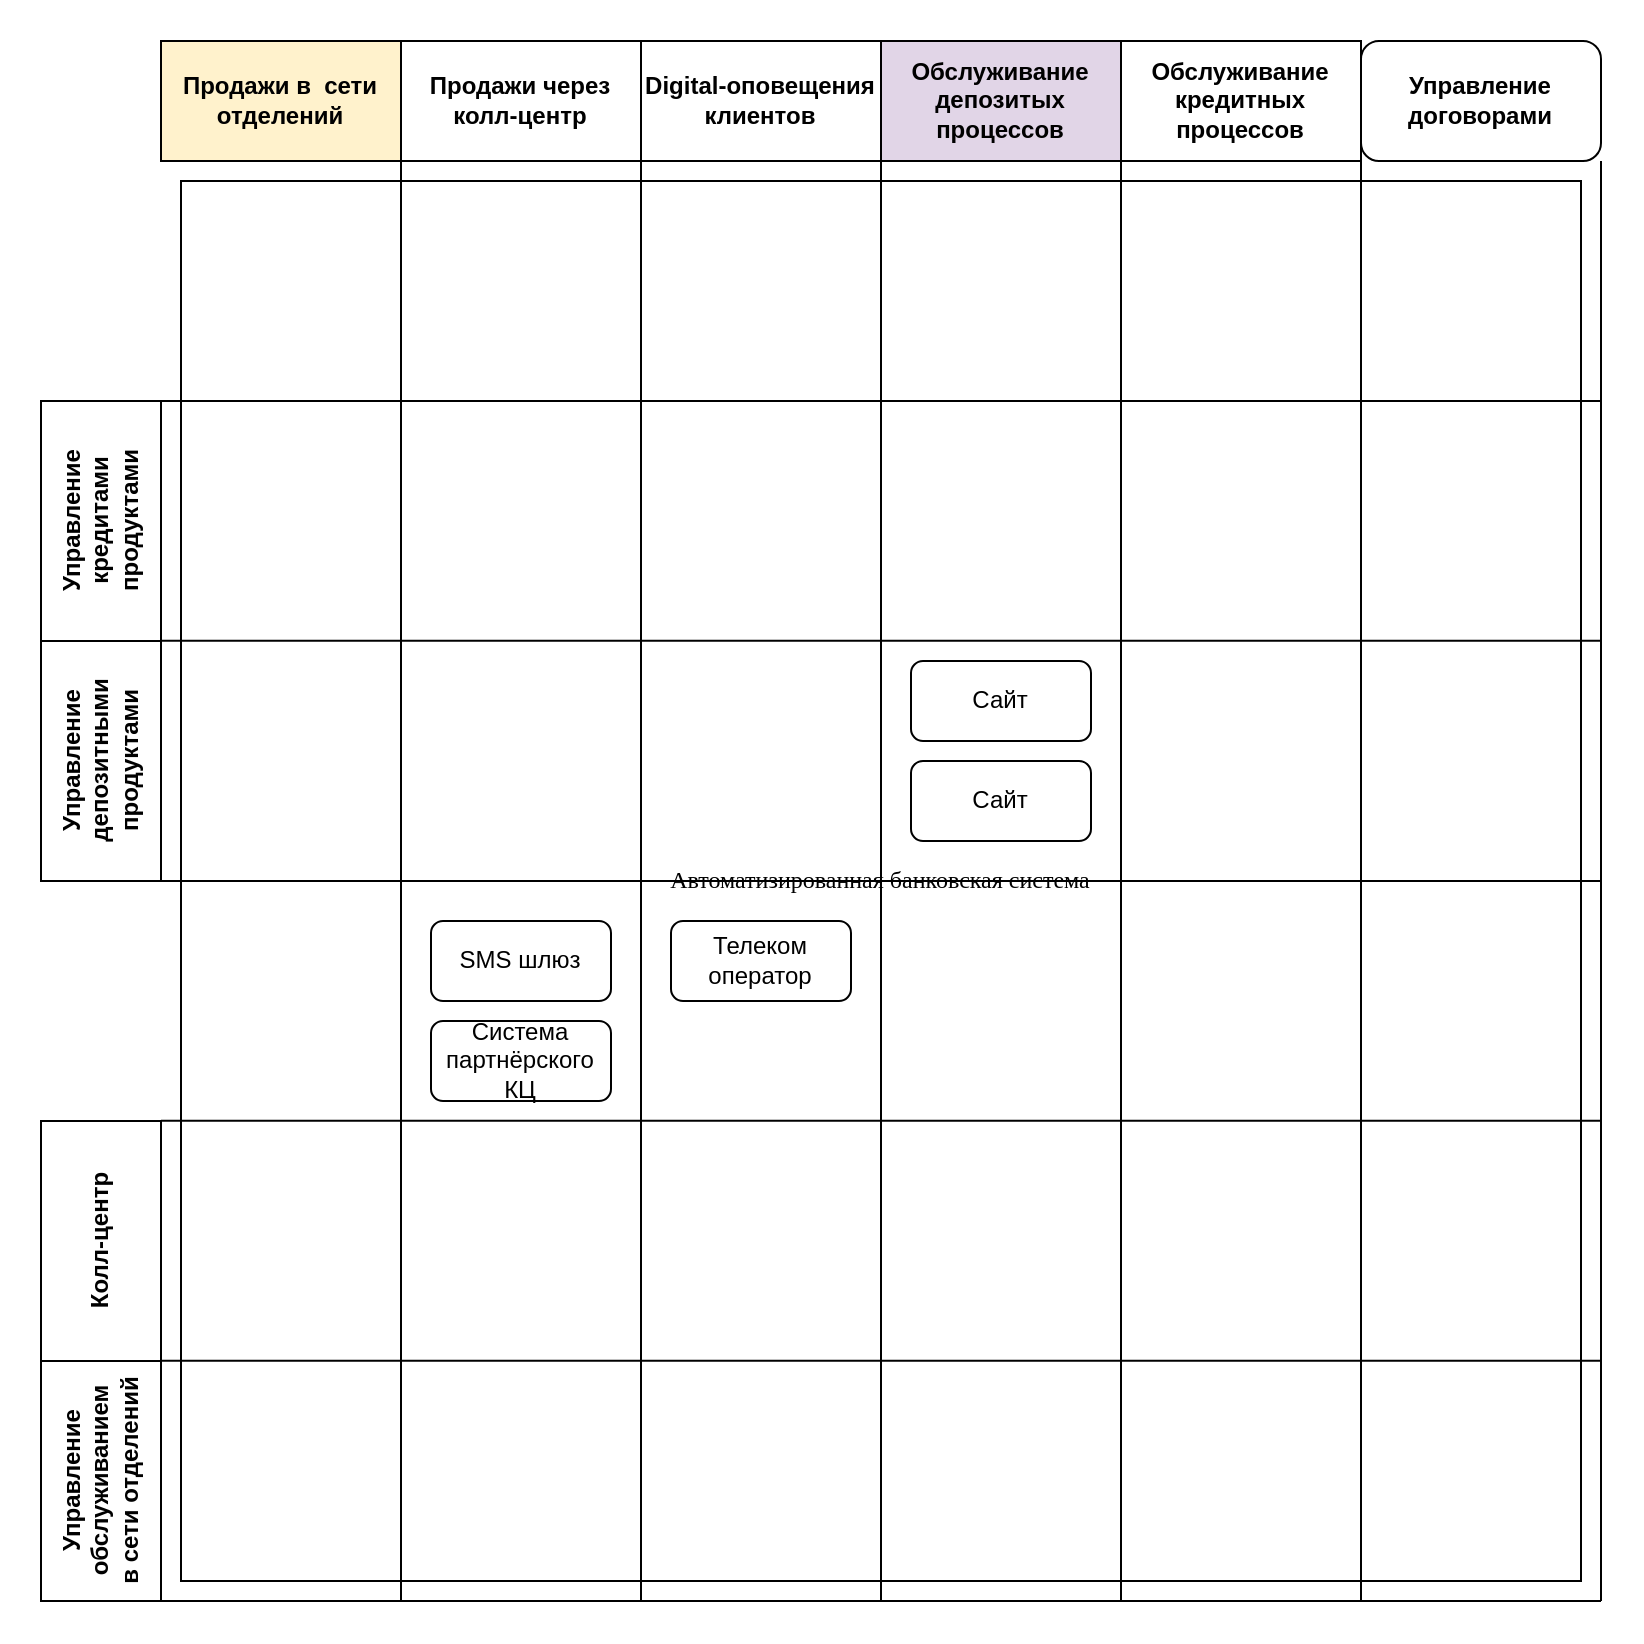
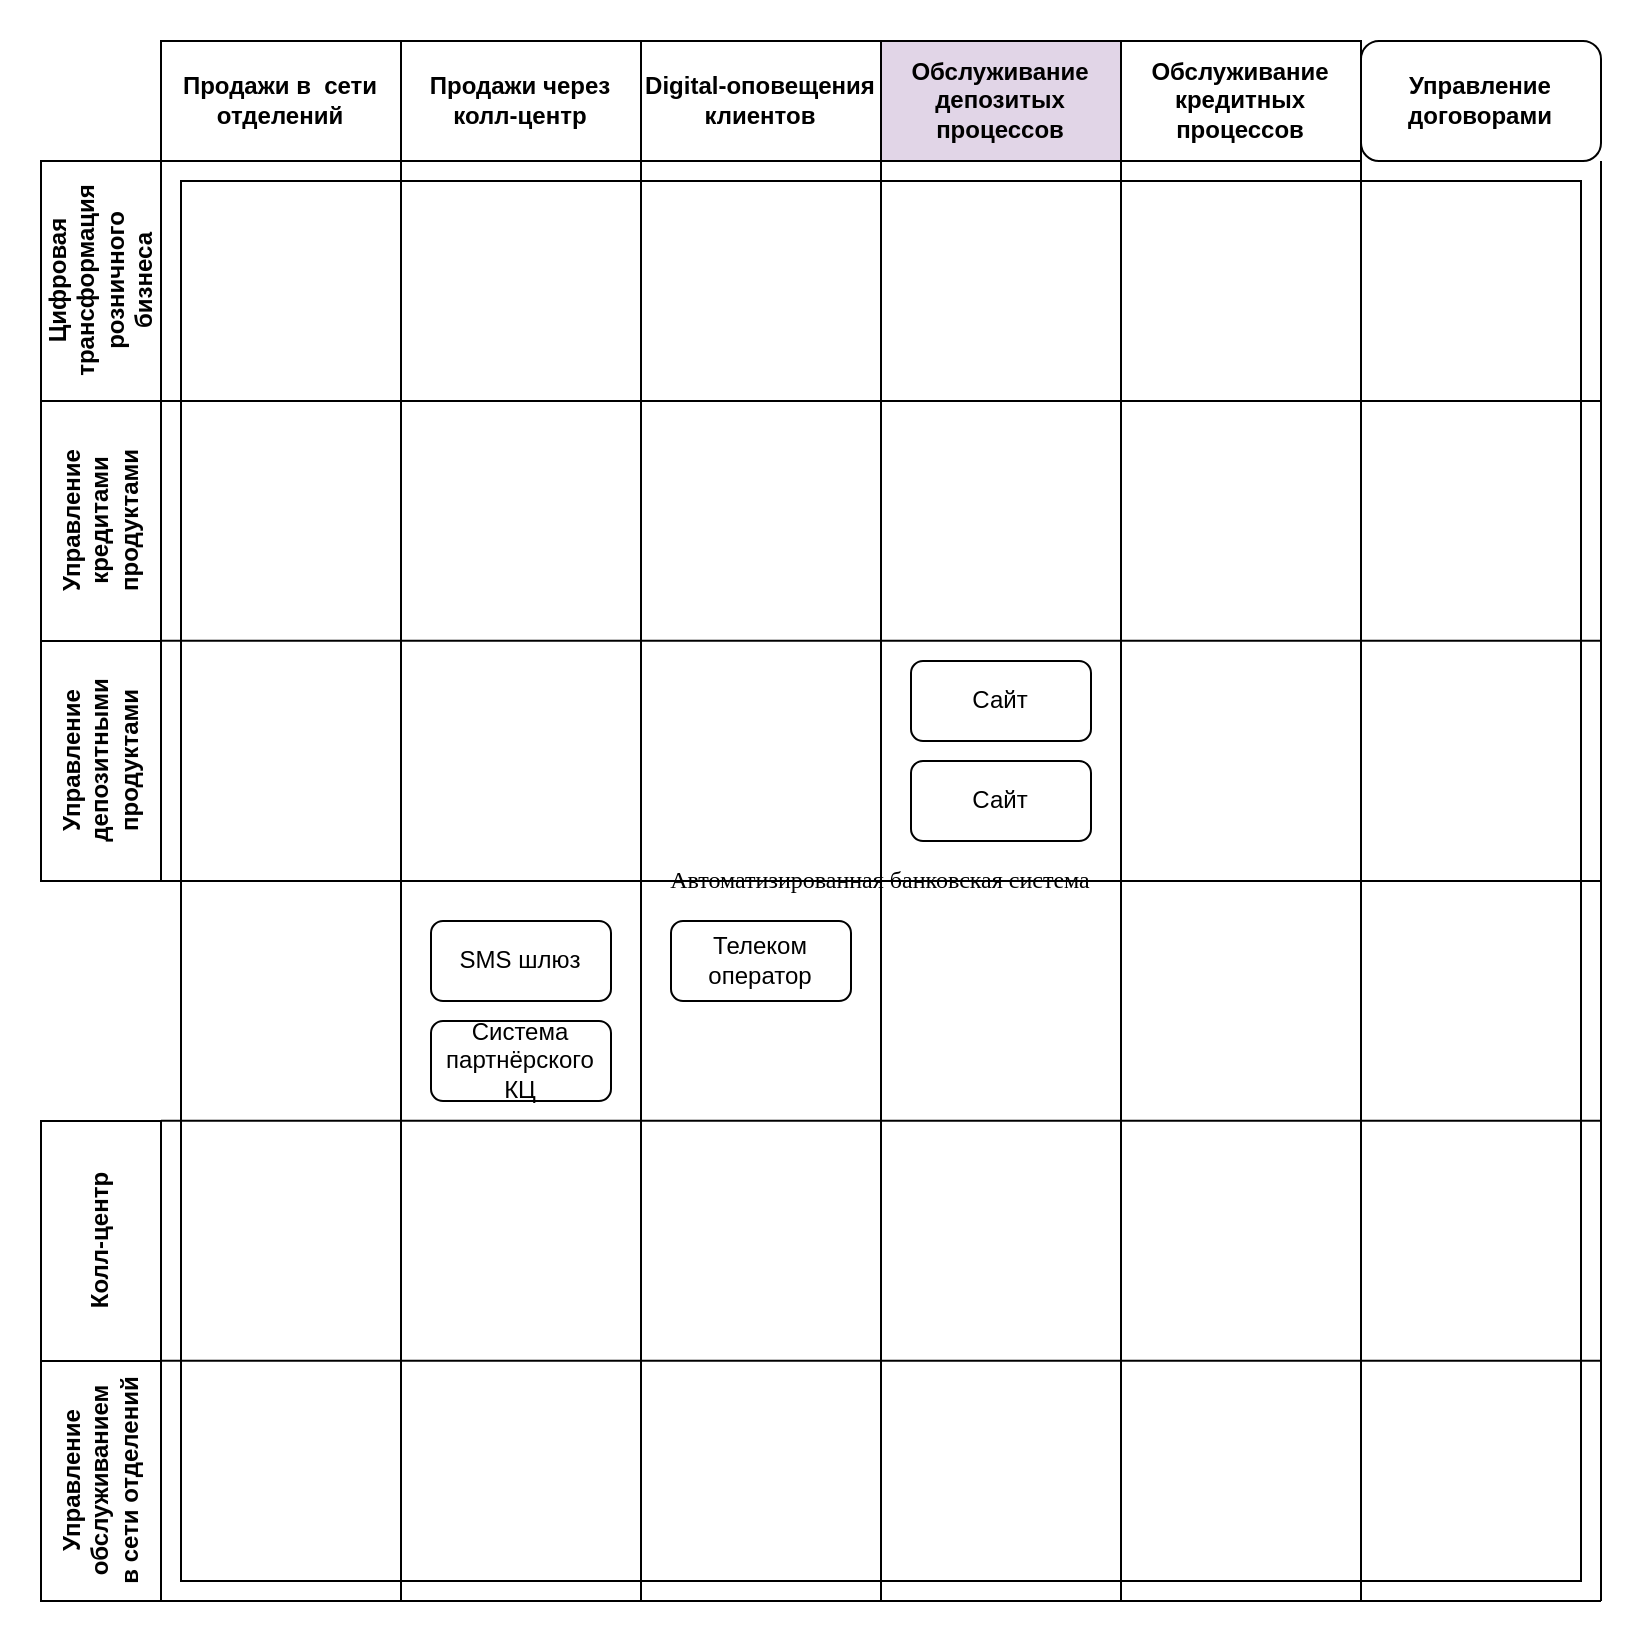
node "Продажи в сети отделений": fillcolor #fff2cc -> #ffffff
node "Цифровая трансформация розничного бизнеса": added
